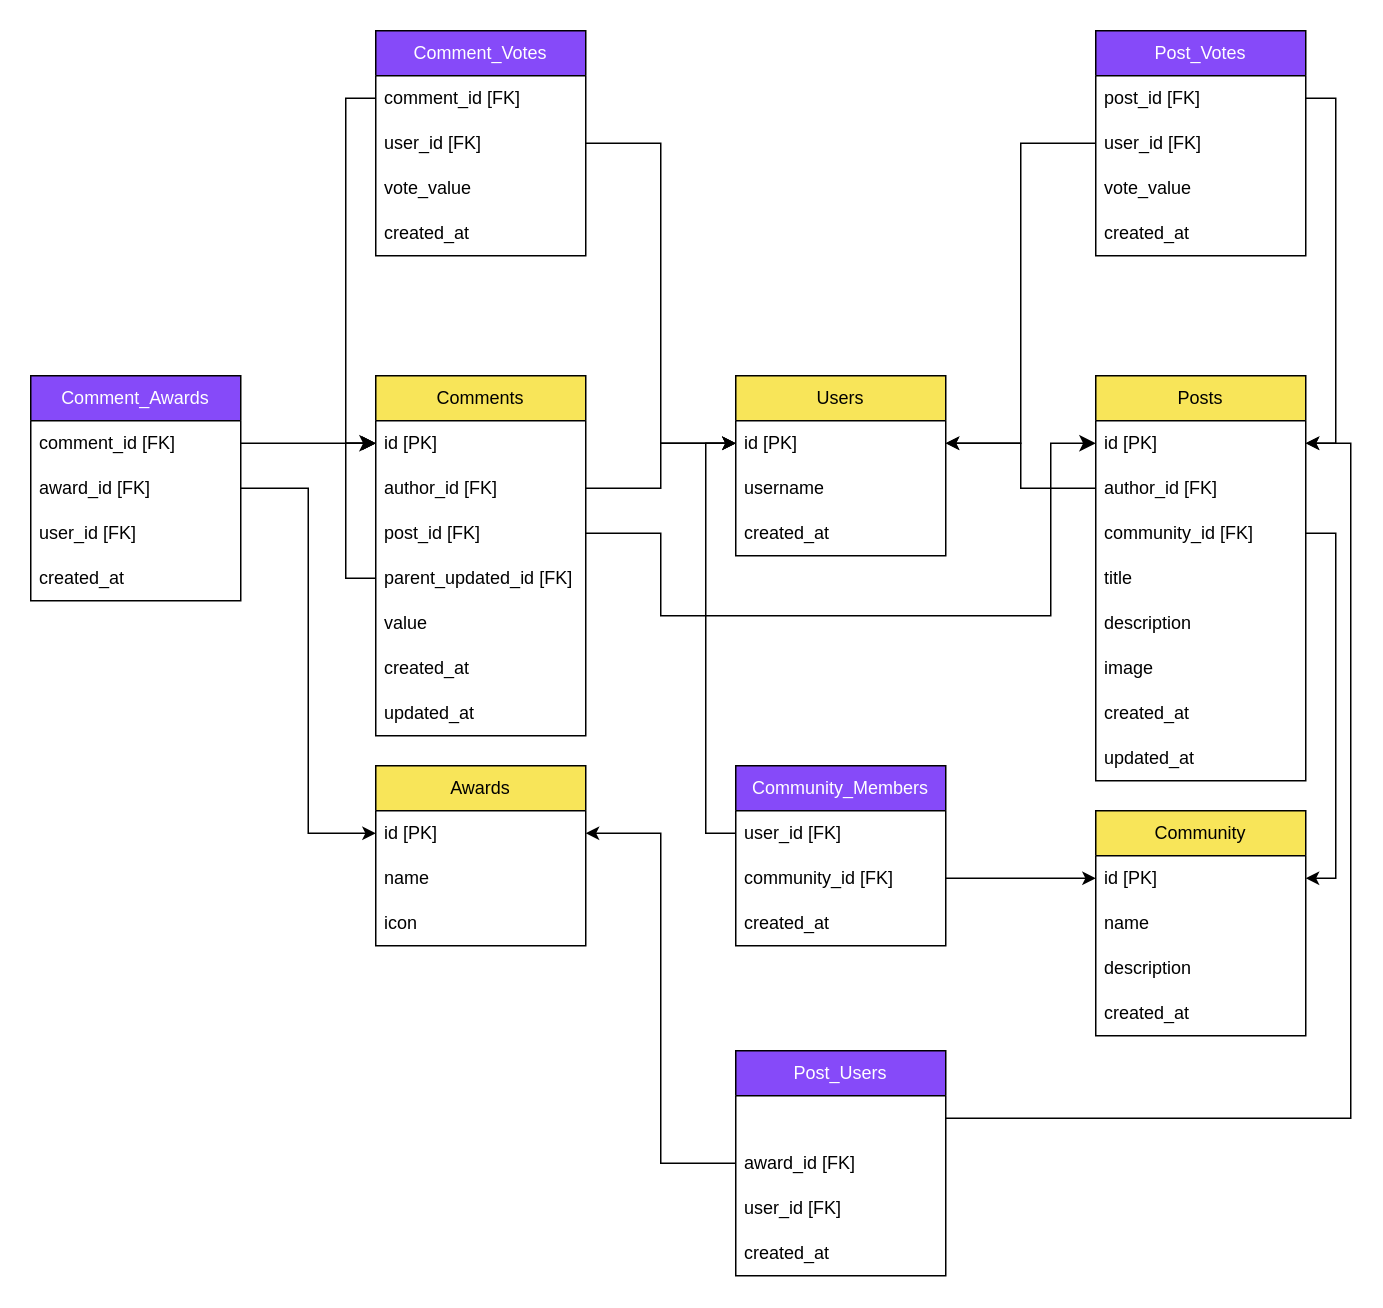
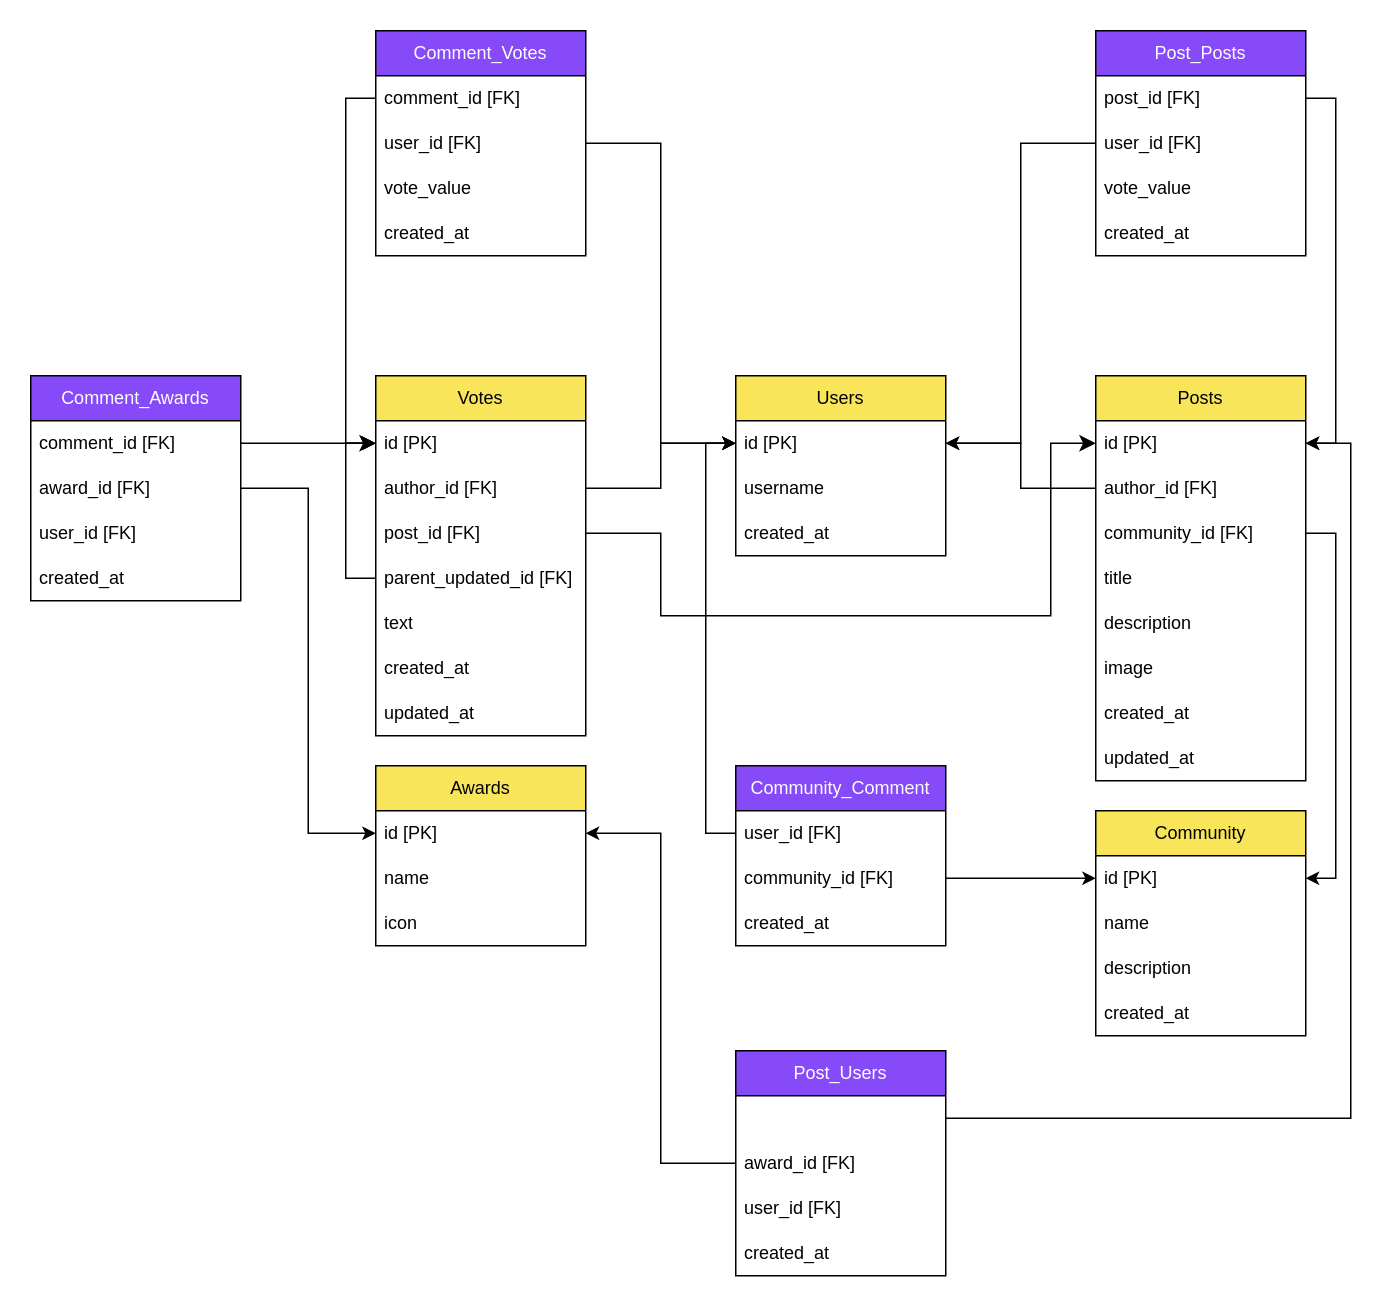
node "Post_Votes": label "Post_Votes" -> "Post_Posts"
node "Comments": label "Comments" -> "Votes"
node "value": label "value" -> "text"
node "Community_Members": label "Community_Members" -> "Community_Comment"
